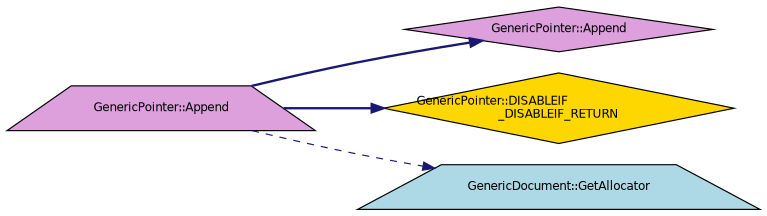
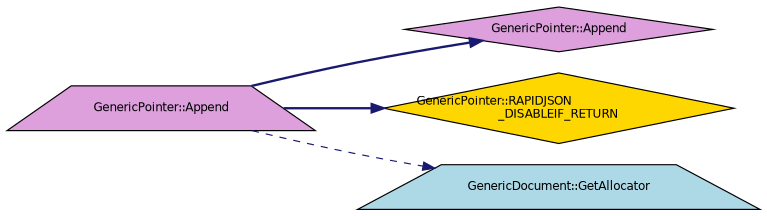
node "GenericPointer::DISABLEIF _DISABLEIF_RETURN": label "GenericPointer::DISABLEIF _DISABLEIF_RETURN" -> "GenericPointer::RAPIDJSON _DISABLEIF_RETURN"
